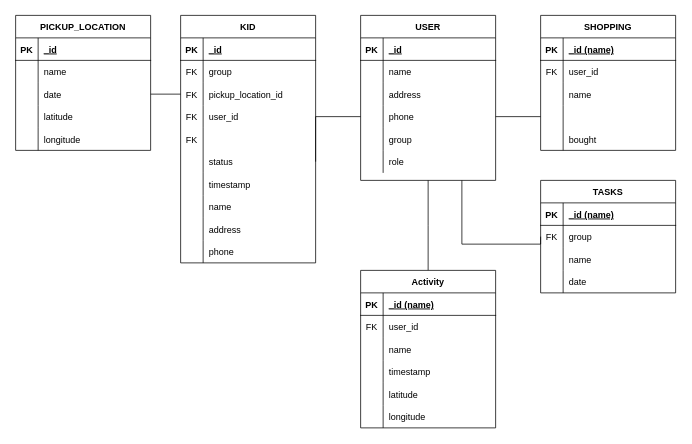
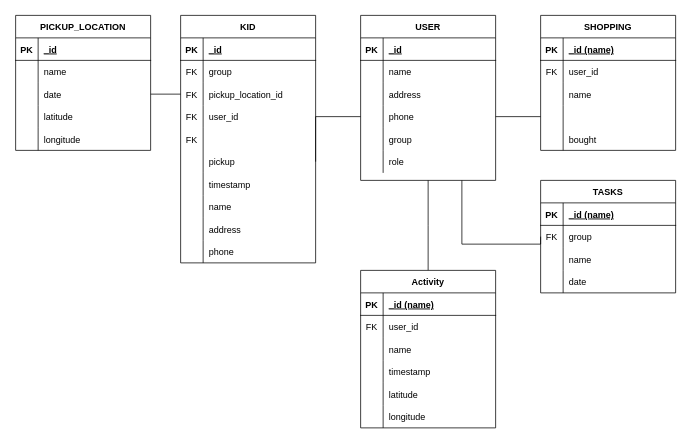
node "status": label "status" -> "pickup"
